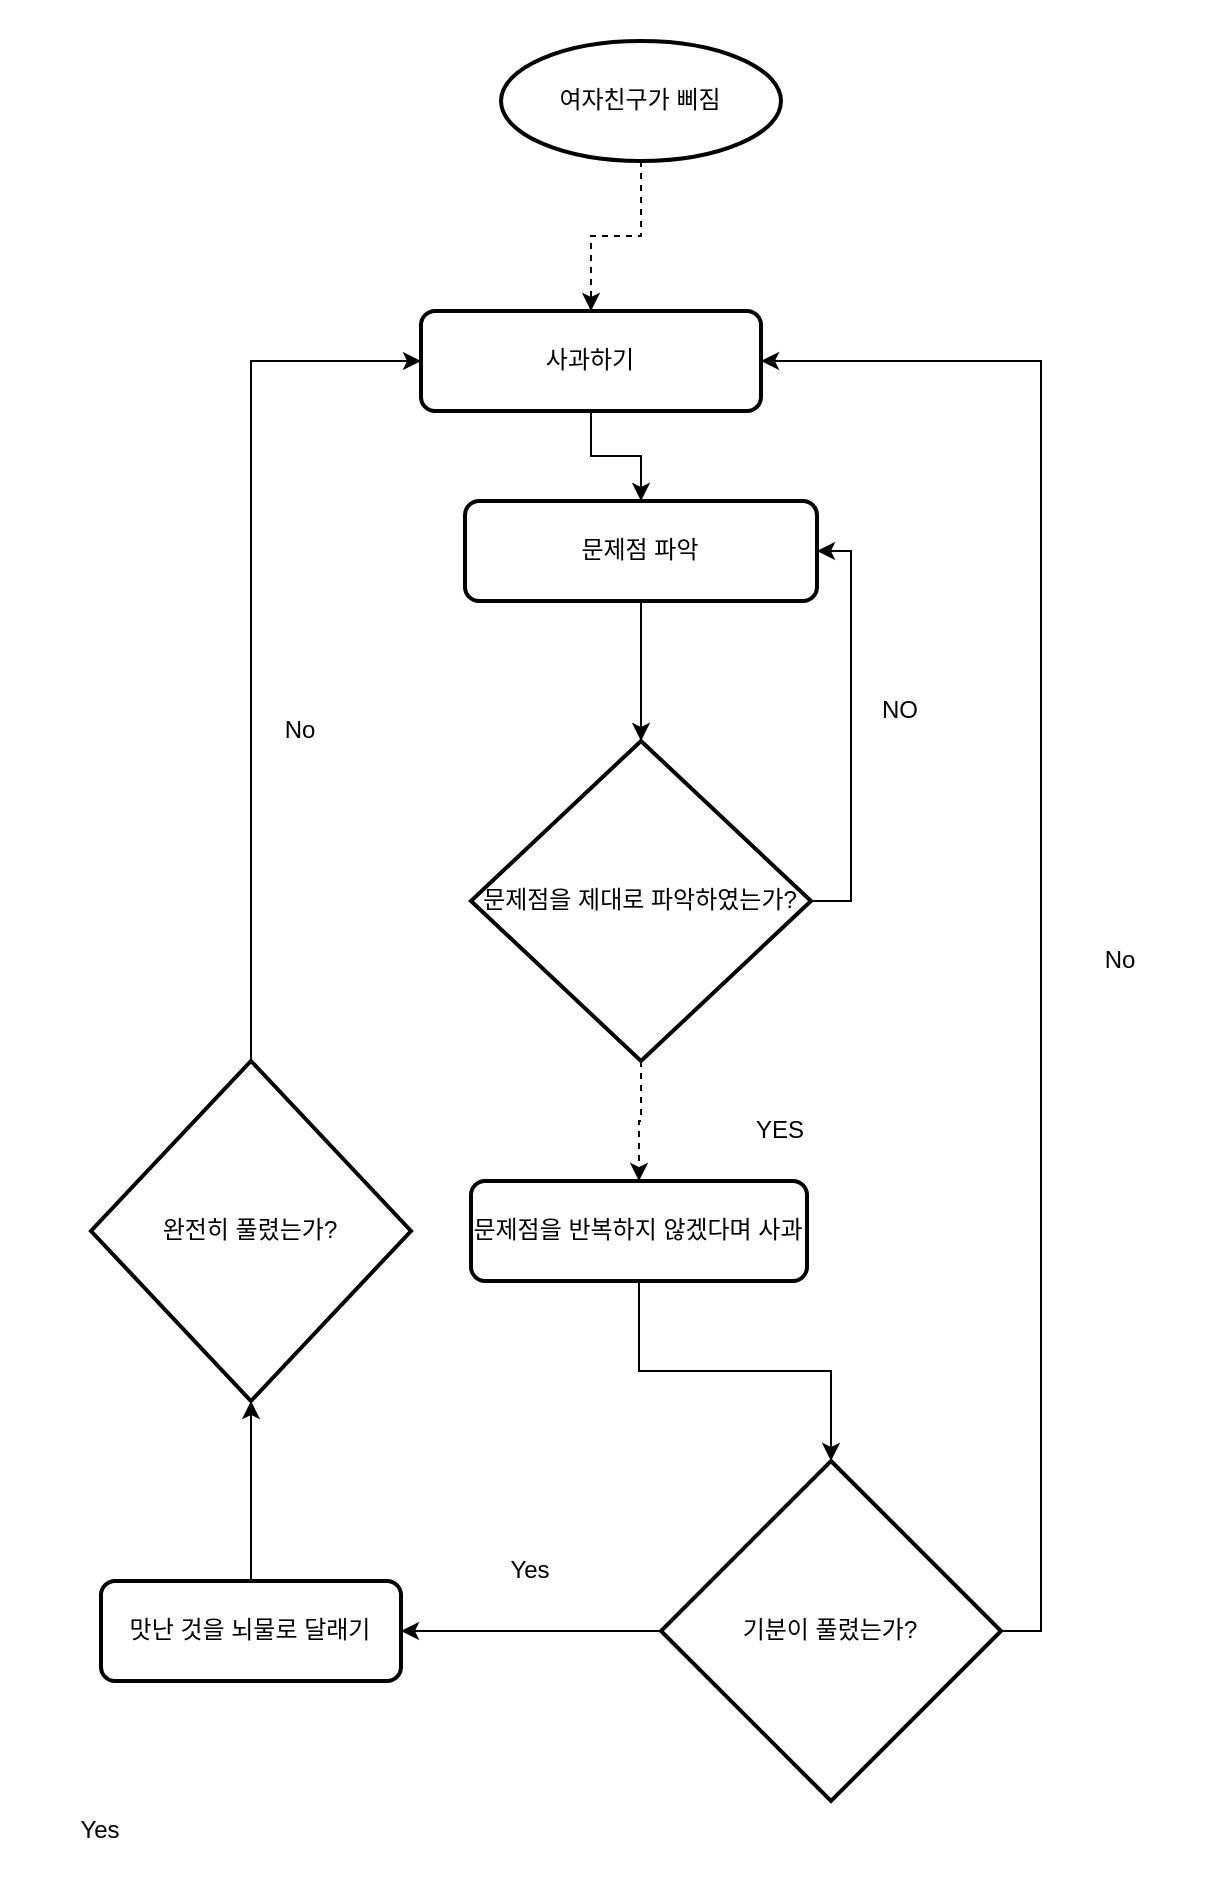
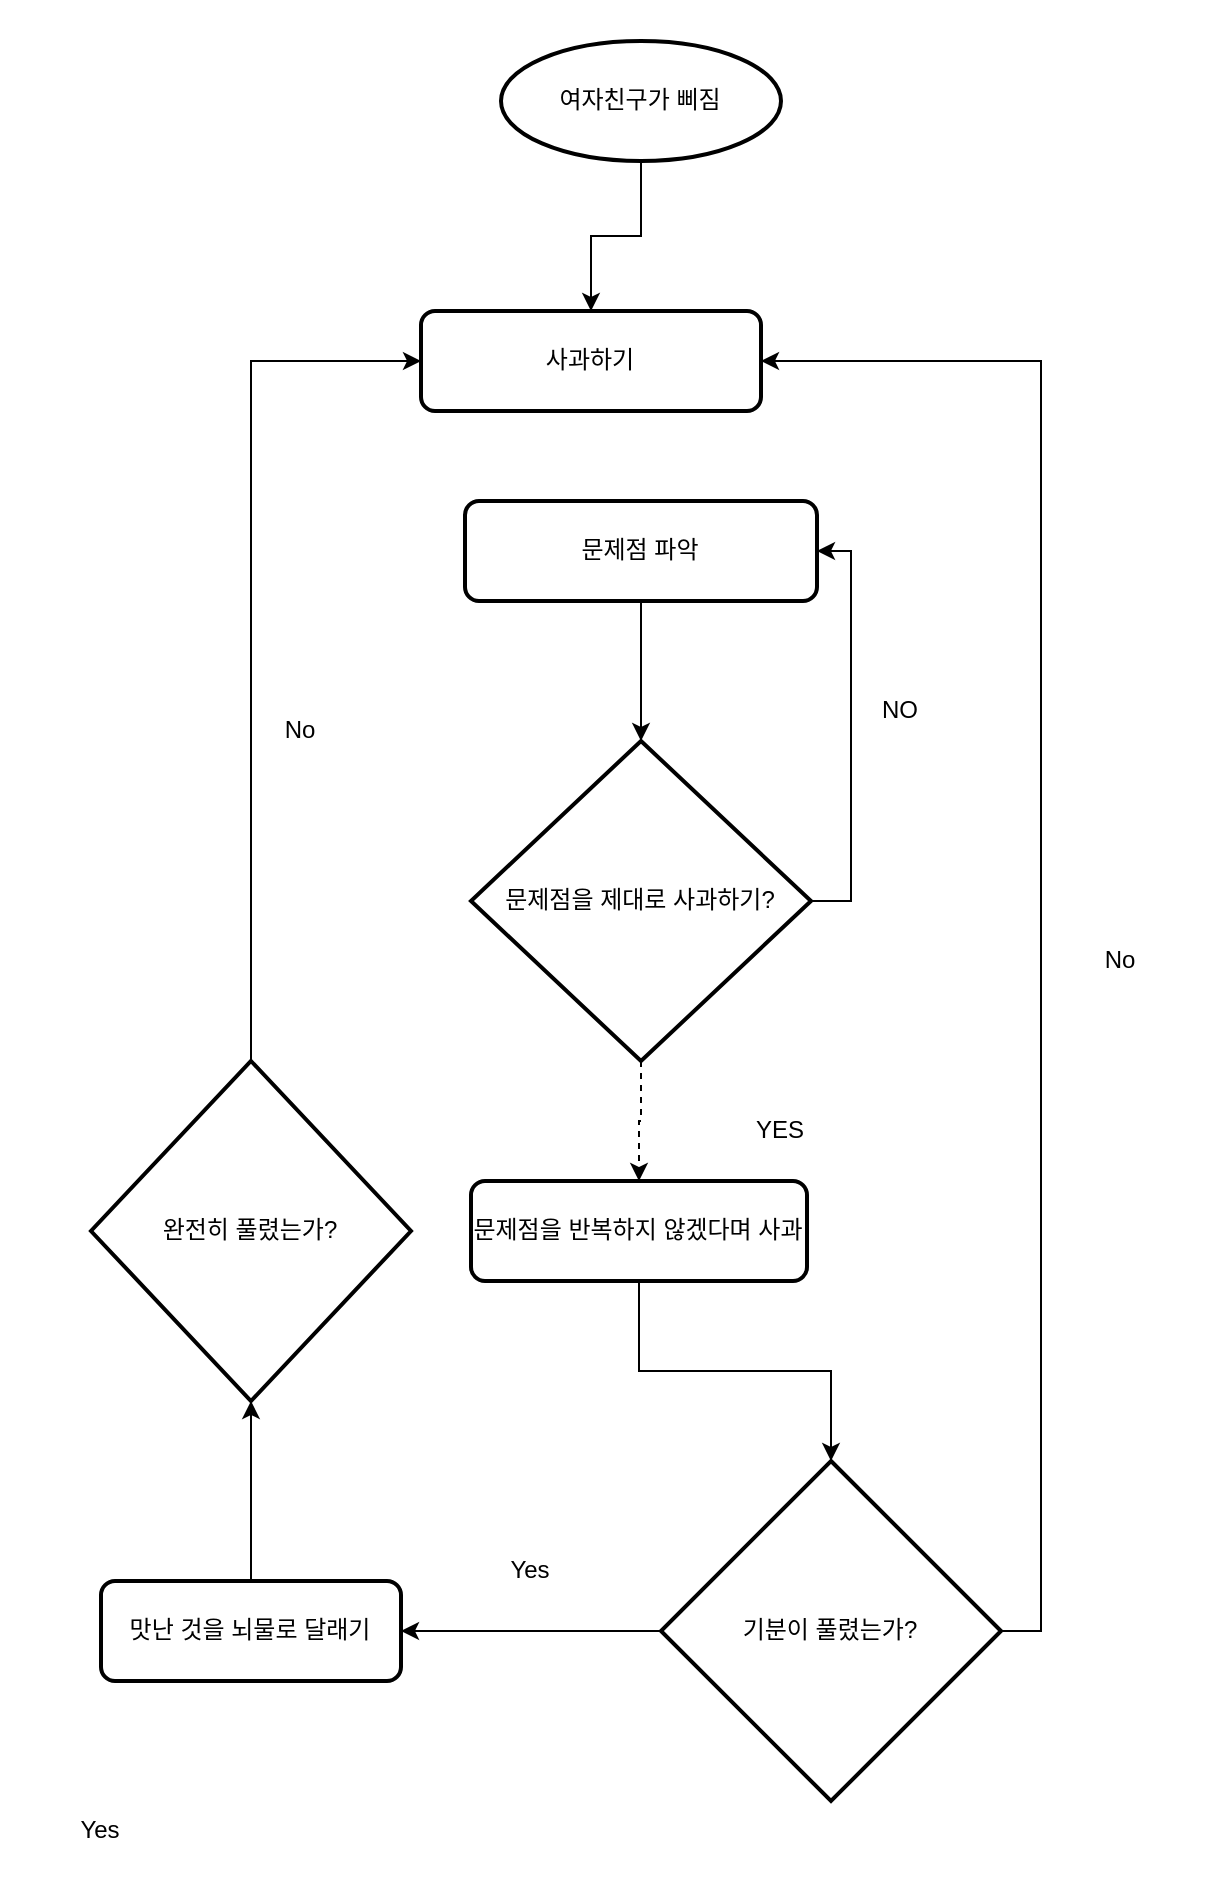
edge "여자친구가 삐짐" -> "사과하기": style dashed -> solid
edge "사과하기" -> "문제점 파악": removed
node "문제점을 제대로 파악하였는가?": label "문제점을 제대로 파악하였는가?" -> "문제점을 제대로 사과하기?"
